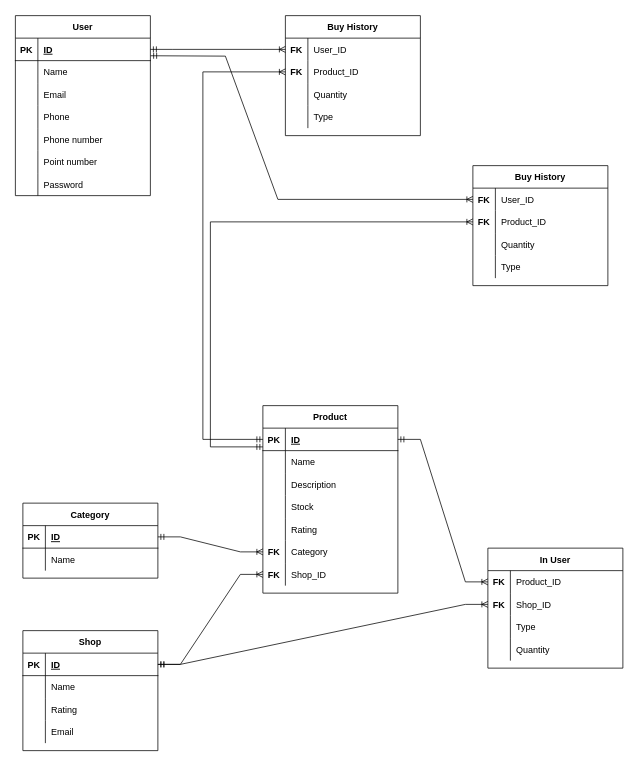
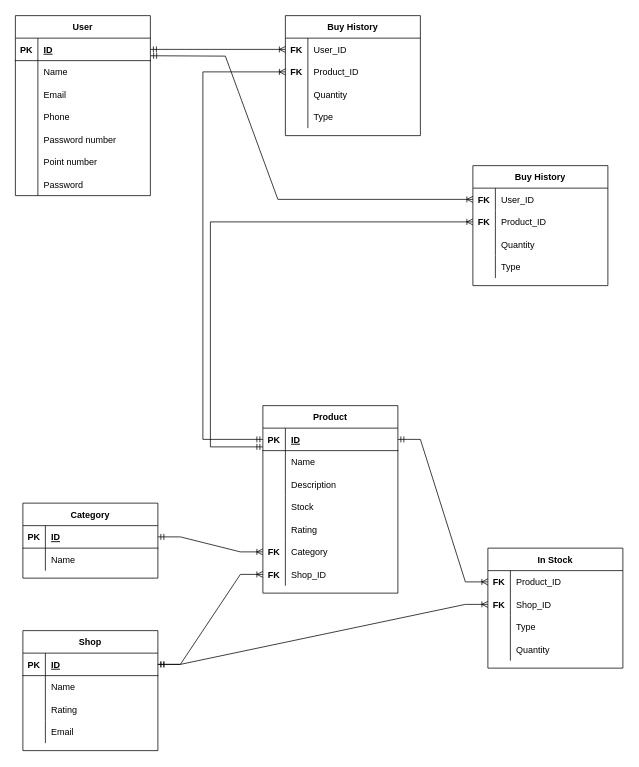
node "Phone number": label "Phone number" -> "Password number"
node "In User": label "In User" -> "In Stock"
